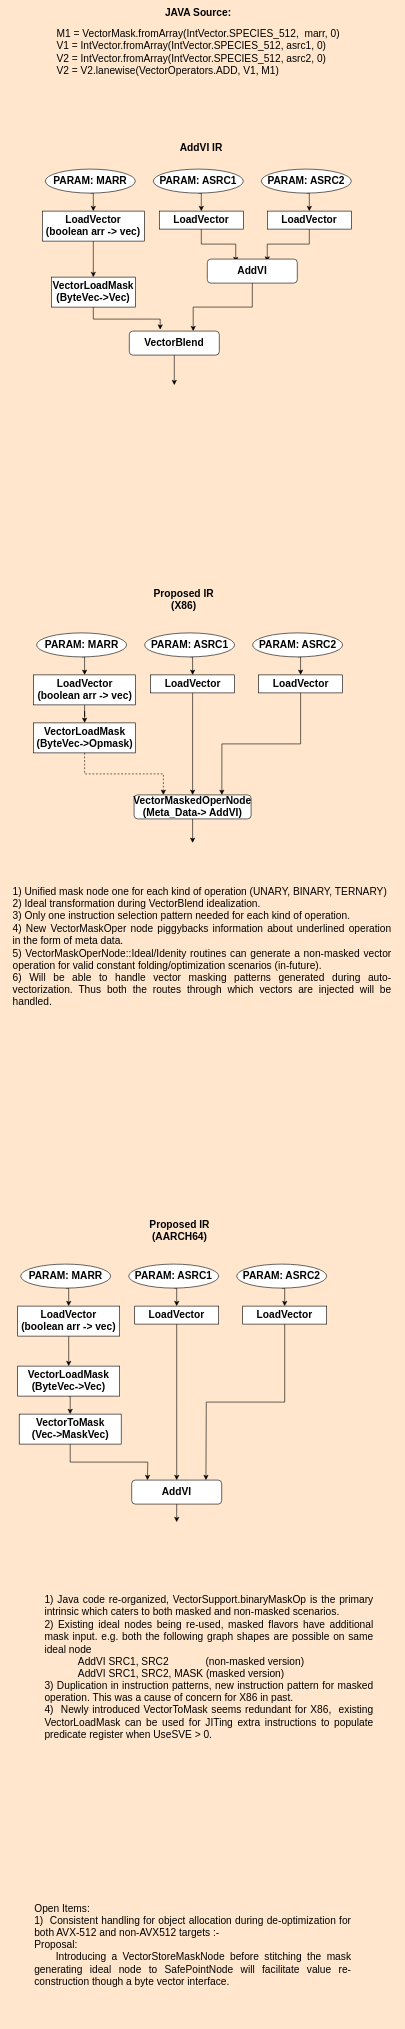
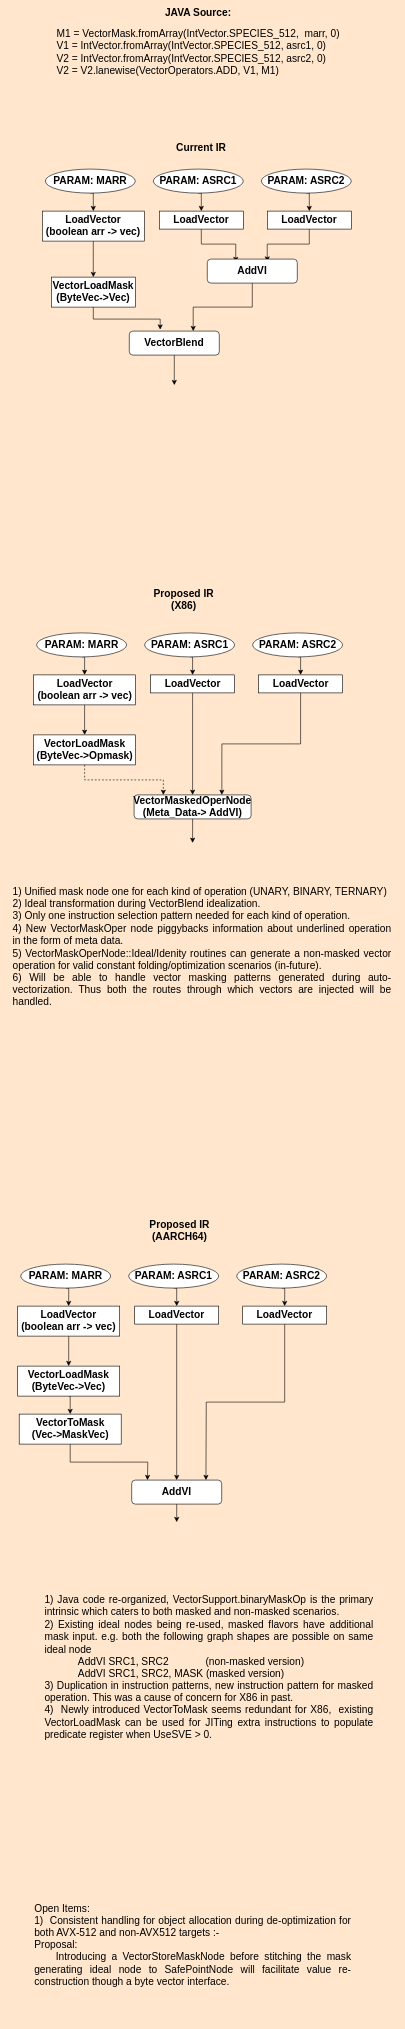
node "AddVI IR": label "AddVI IR" -> "Current IR"
node "VectorLoadMask (ByteVec->Opmask)": moved (85, 738) -> (85, 750)
